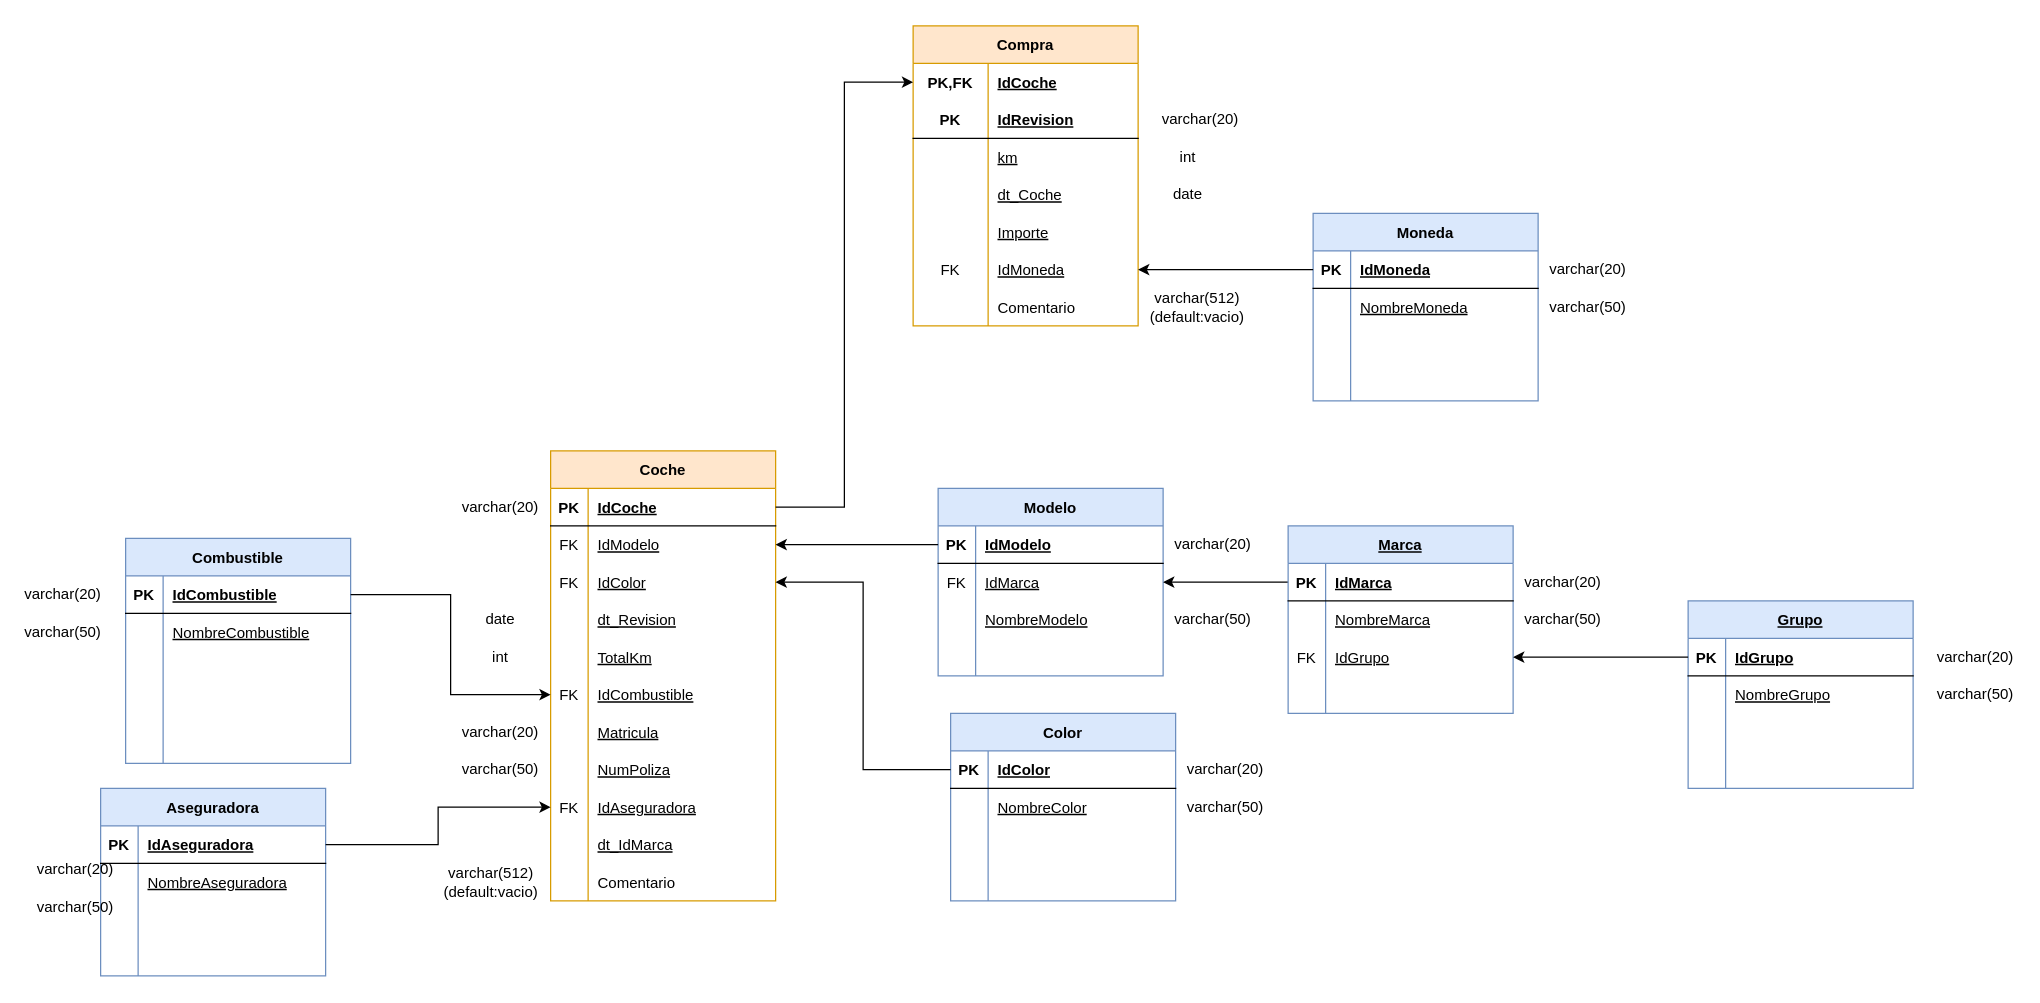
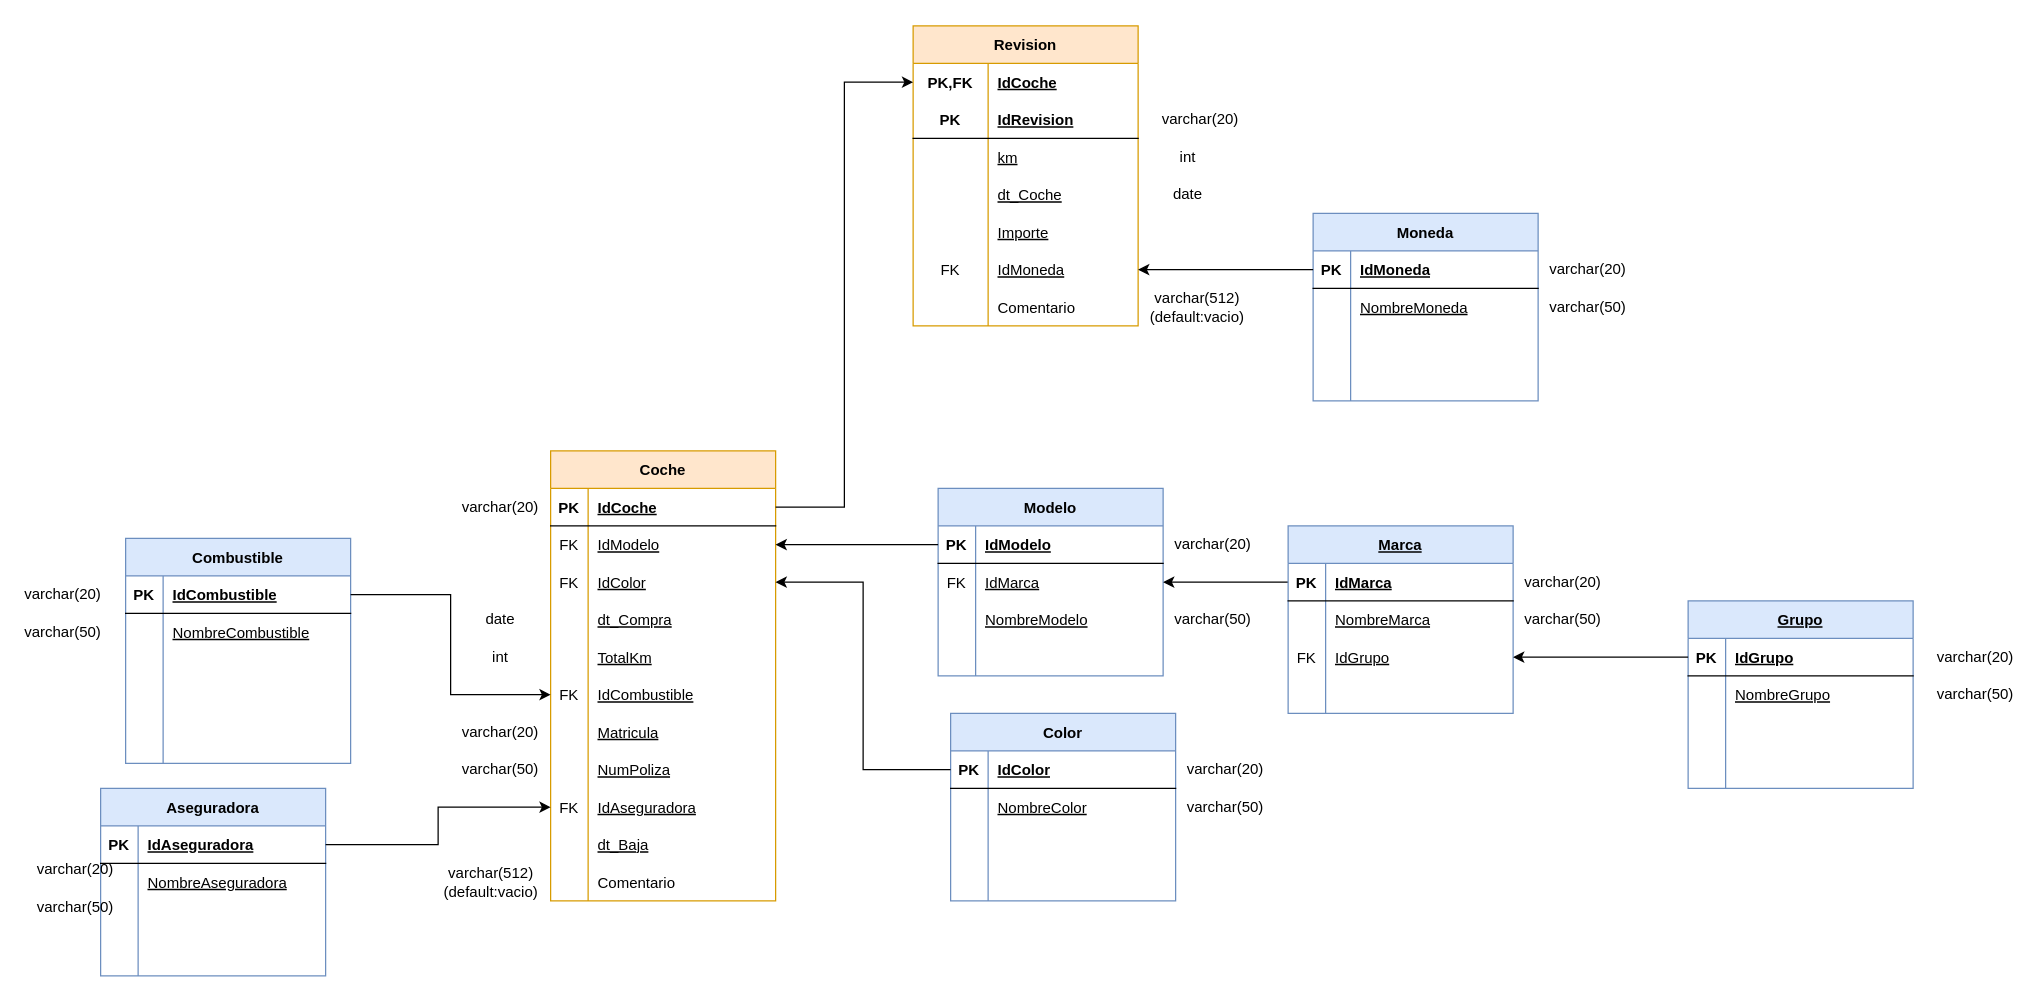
node "Compra": label "Compra" -> "Revision"
node "dt_Revision": label "dt_Revision" -> "dt_Compra"
node "dt_IdMarca": label "dt_IdMarca" -> "dt_Baja"
